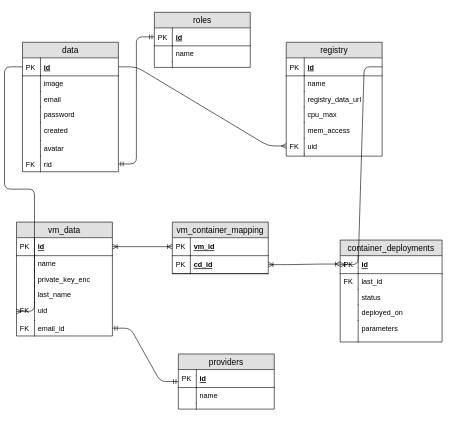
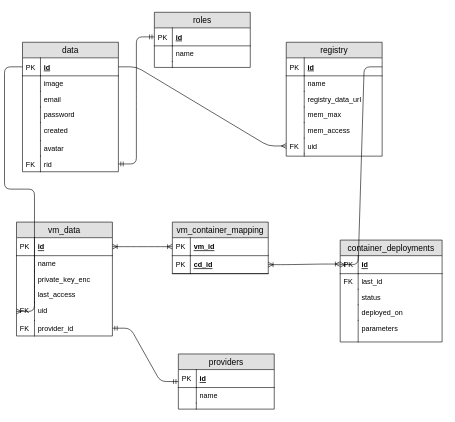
node "cpu_max": label "cpu_max" -> "mem_max"
node "last_name": label "last_name" -> "last_access"
node "email_id": label "email_id" -> "provider_id"
